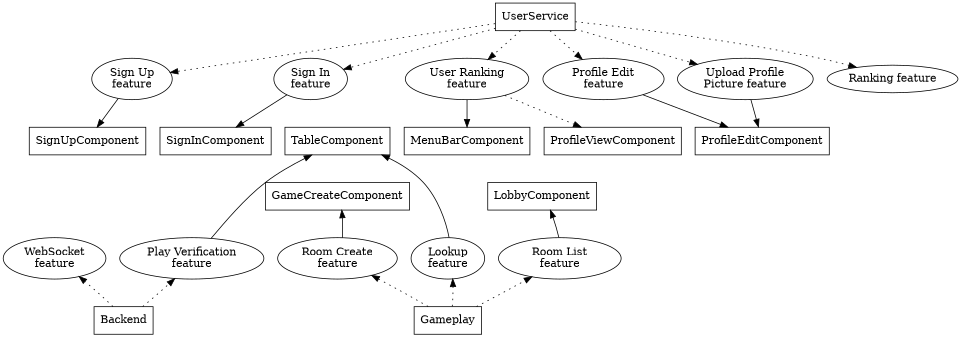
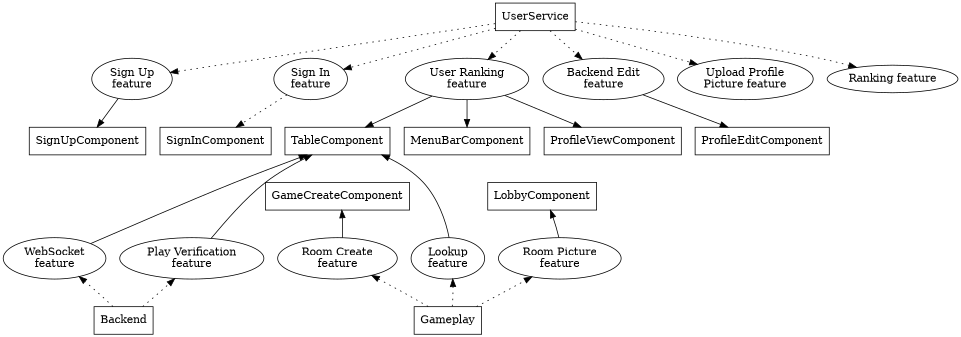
node "Profile Edit feature": label "Profile Edit feature" -> "Backend Edit feature"
edge "Sign In feature" -> "SignInComponent": style solid -> dotted
edge "User Ranking feature" -> "TableComponent": added
edge "User Ranking feature" -> "ProfileViewComponent": style dotted -> solid
edge "Upload Profile Picture feature" -> "ProfileEditComponent": removed
edge "WebSocket feature" -> "TableComponent": added
node "Room List feature": label "Room List feature" -> "Room Picture feature"
